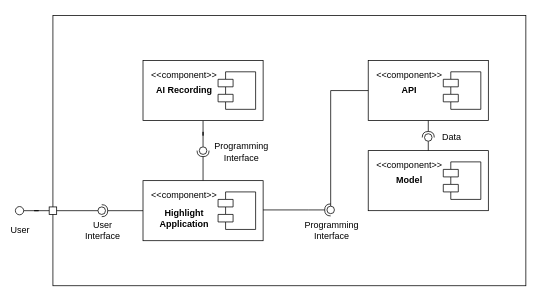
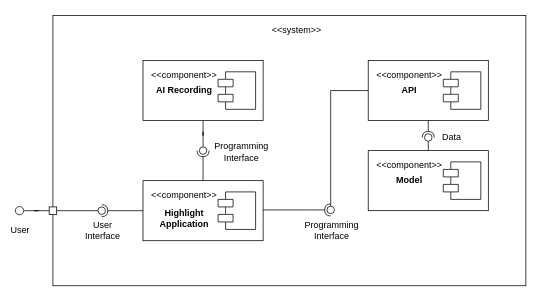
node "<<system>>": added
